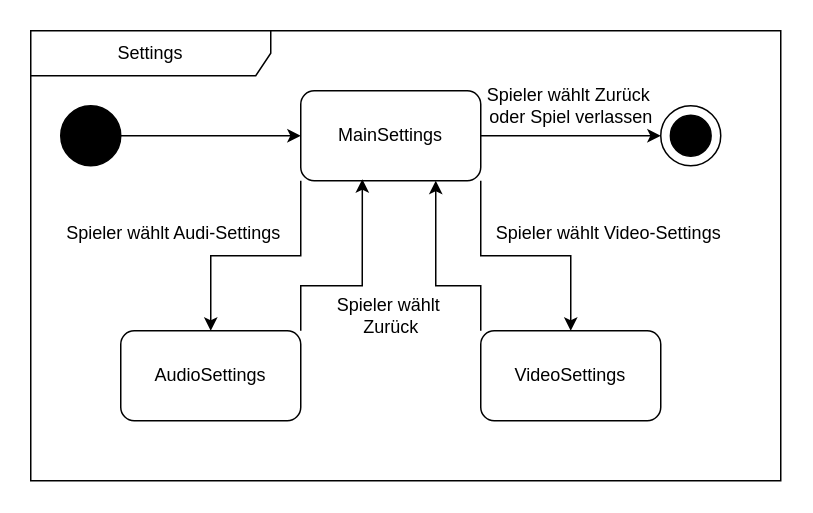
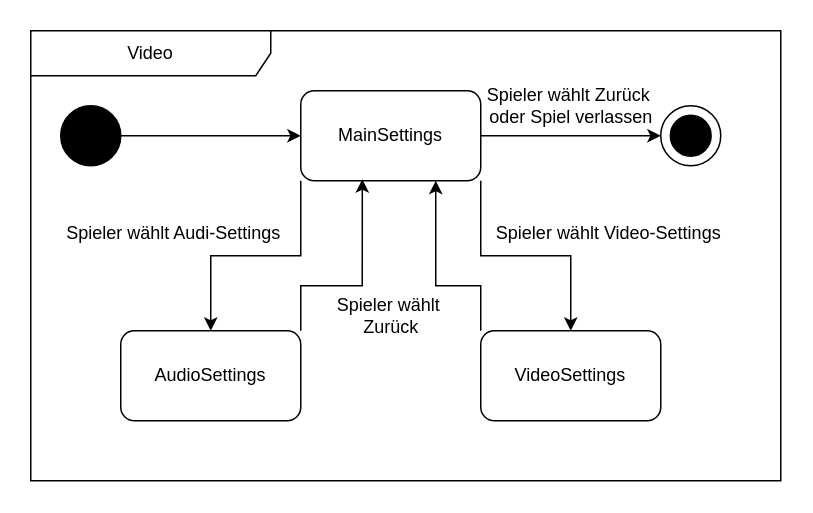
node "Settings": label "Settings" -> "Video"
